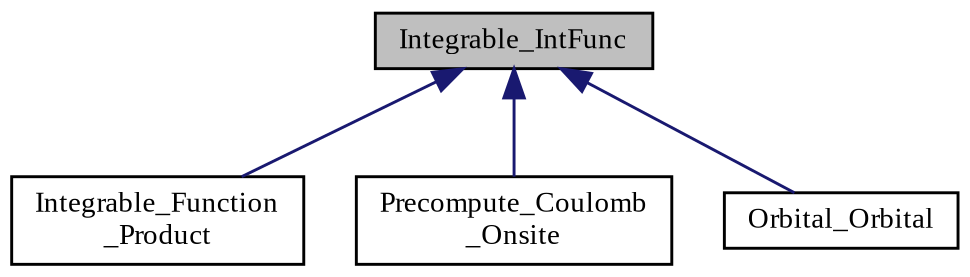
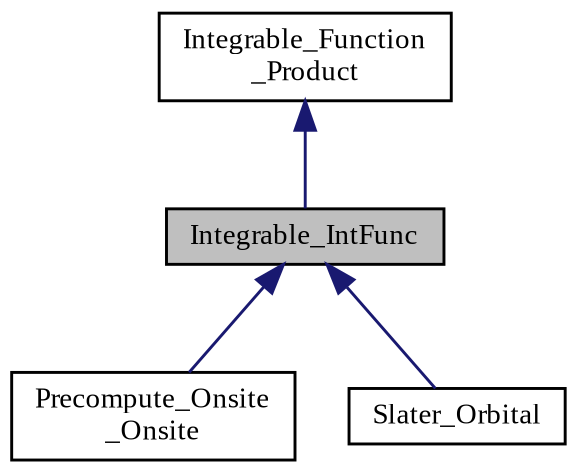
edge "Integrable_Function _Product" -> "Integrable_IntFunc": reversed
node "Precompute_Coulomb _Onsite": label "Precompute_Coulomb _Onsite" -> "Precompute_Onsite _Onsite"
node "Orbital_Orbital": label "Orbital_Orbital" -> "Slater_Orbital"
